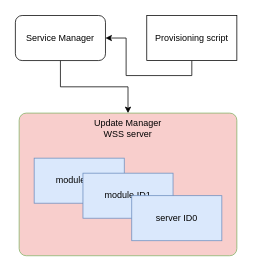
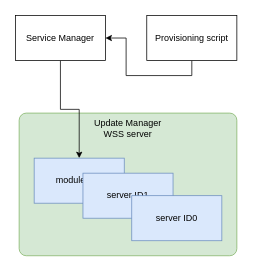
node "Service Manager": shape rounded rectangle -> rectangle
edge "Service Manager" -> "Update Manager WSS server": now "Service Manager" -> "module ID2"
node "Update Manager WSS server": fillcolor #f8cecc -> #d5e8d4
node "module ID1": label "module ID1" -> "server ID1"
